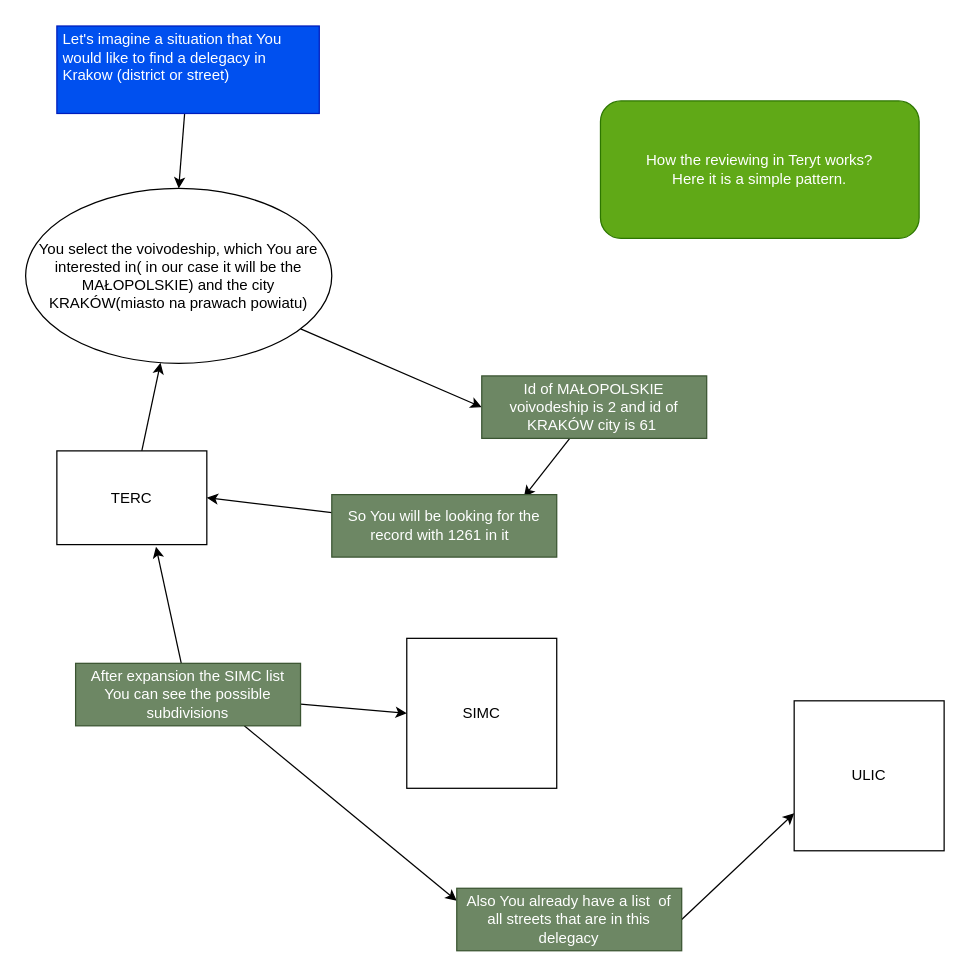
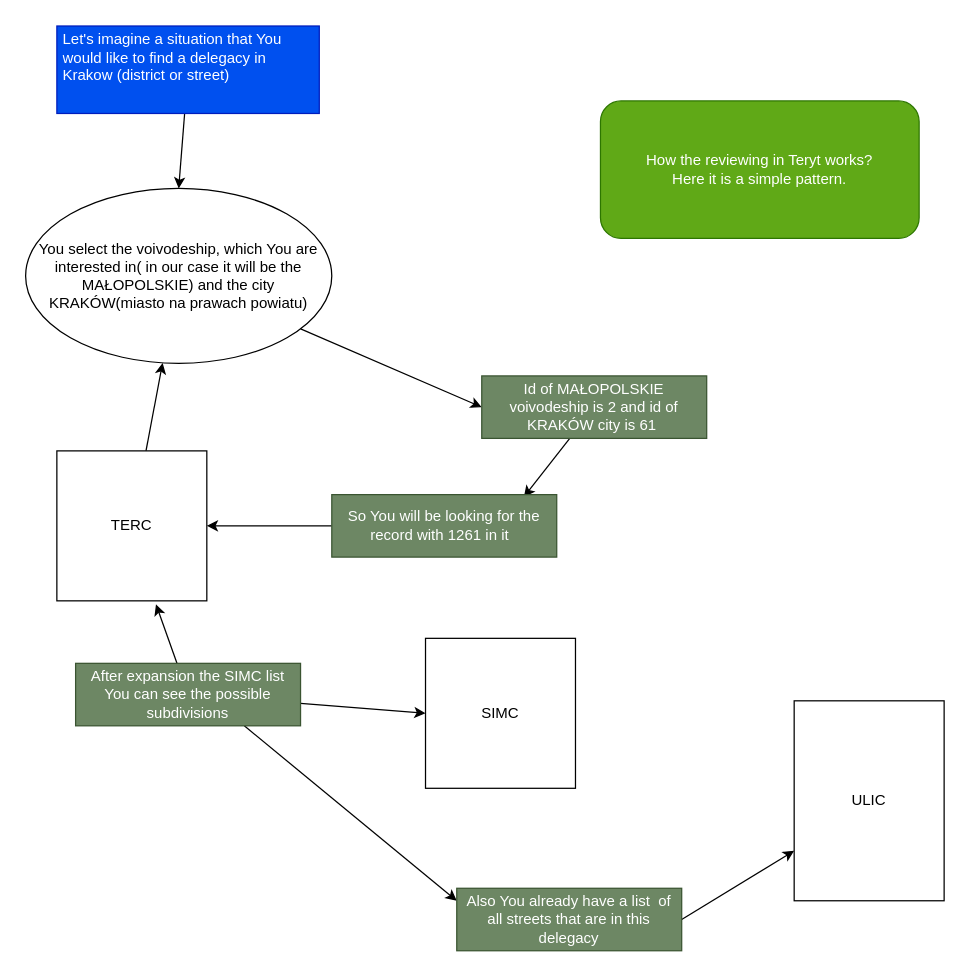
node "TERC": size 150x94 -> 150x150
node "SIMC": moved (482, 713) -> (501, 713)
node "ULIC": size 150x150 -> 150x200
